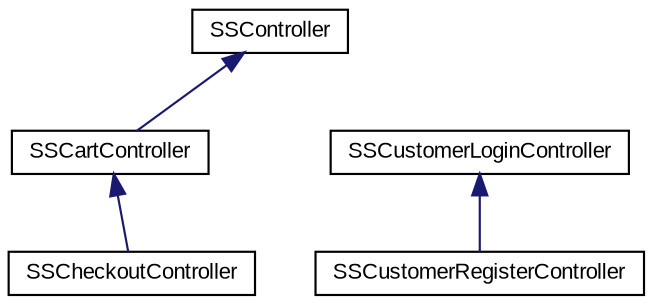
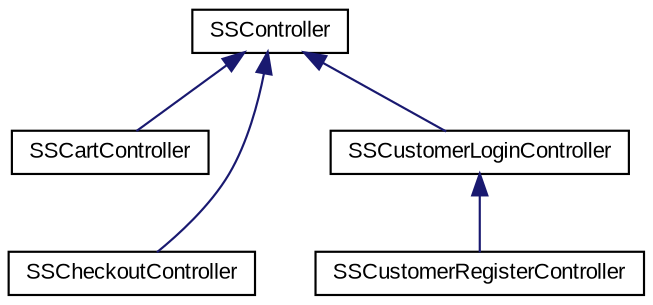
edge "SSCustomerLoginController" -> "SSController": added
edge "SSCheckoutController" -> "SSCartController": now "SSCheckoutController" -> "SSController"
